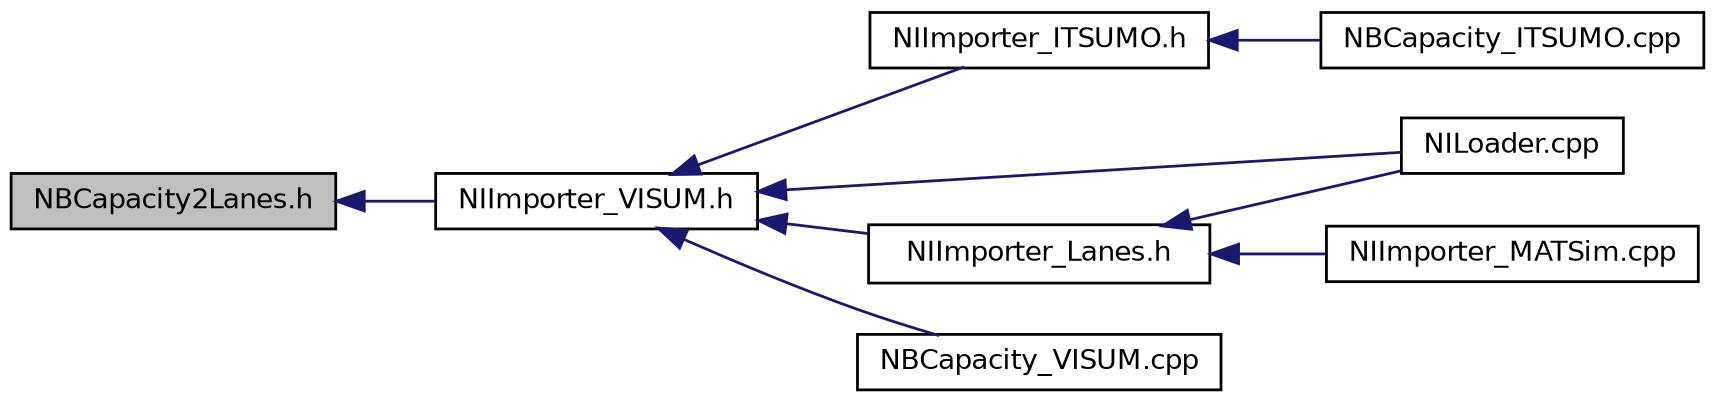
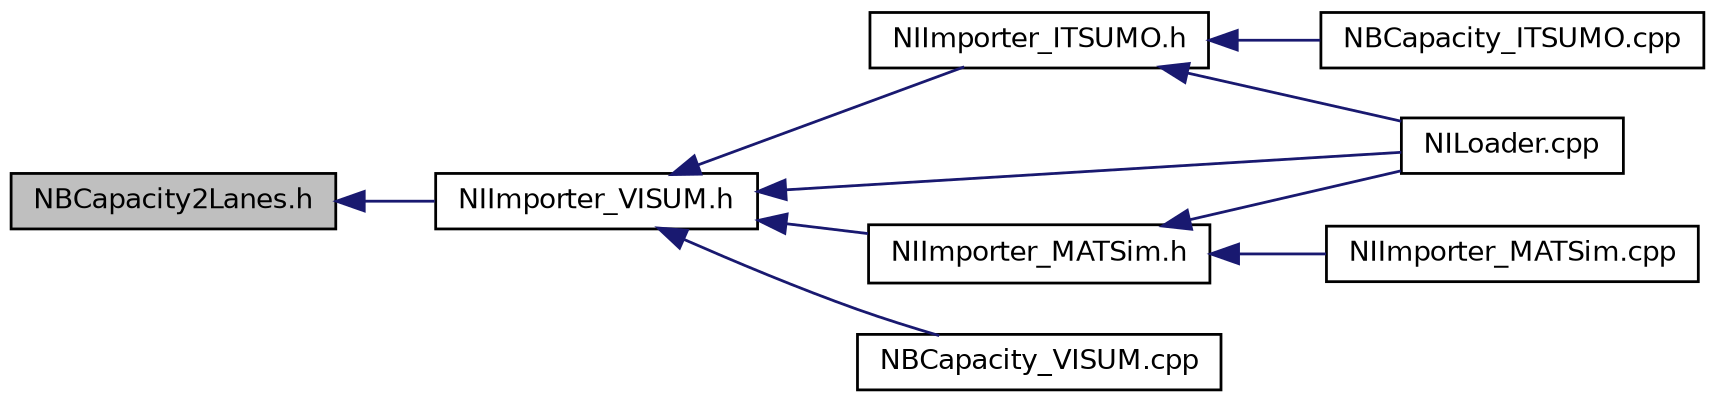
edge "NILoader.cpp" -> "NIImporter_ITSUMO.h": added
node "NIImporter_Lanes.h": label "NIImporter_Lanes.h" -> "NIImporter_MATSim.h"
